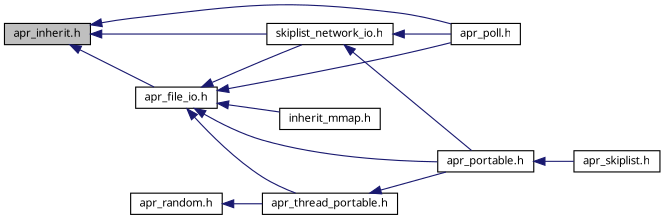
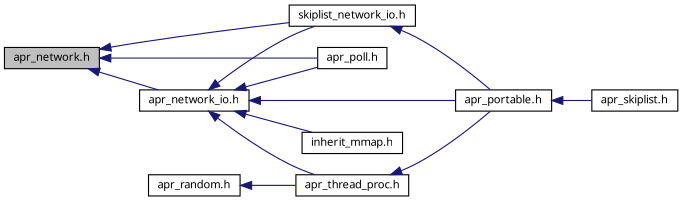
node "apr_inherit.h": label "apr_inherit.h" -> "apr_network.h"
edge "apr_poll.h" -> "skiplist_network_io.h": removed
node "apr_file_io.h": label "apr_file_io.h" -> "apr_network_io.h"
node "apr_thread_portable.h": label "apr_thread_portable.h" -> "apr_thread_proc.h"
